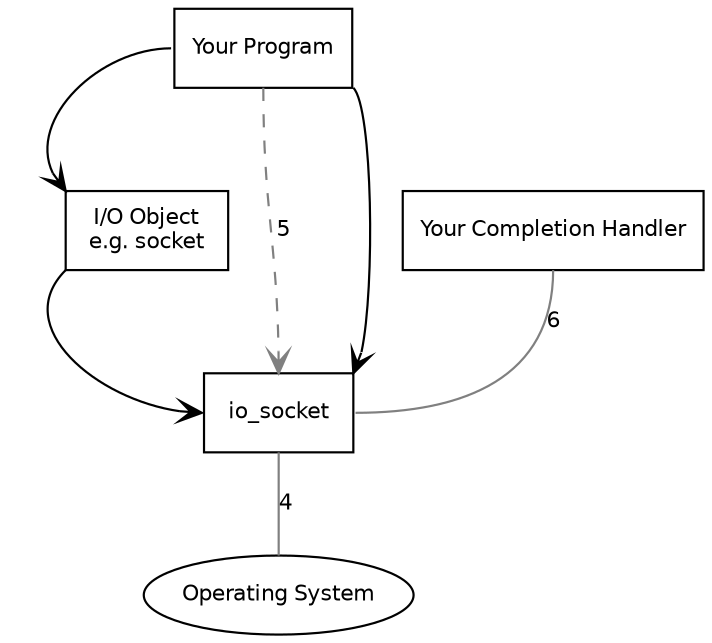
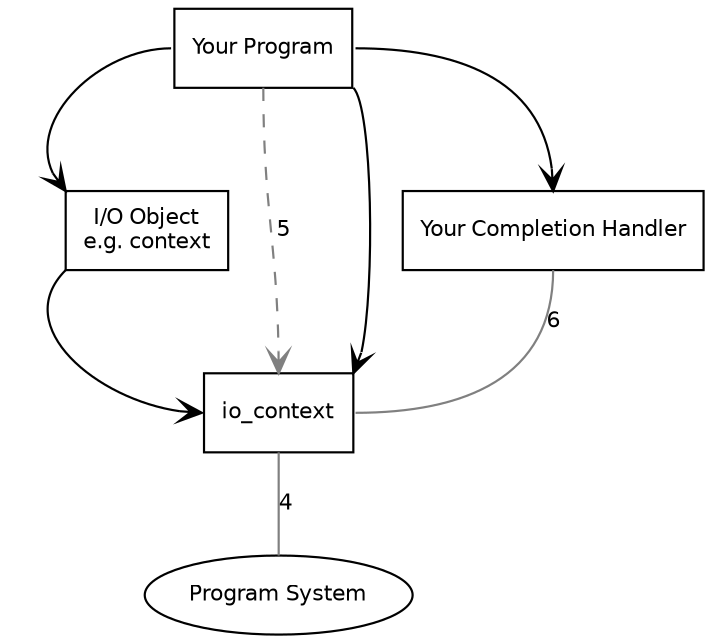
edge "Your Program" -> "Your Completion Handler": added
node "I/O Object e.g. socket": label "I/O Object e.g. socket" -> "I/O Object e.g. context"
node "io_socket": label "io_socket" -> "io_context"
node "Operating System": label "Operating System" -> "Program System"
